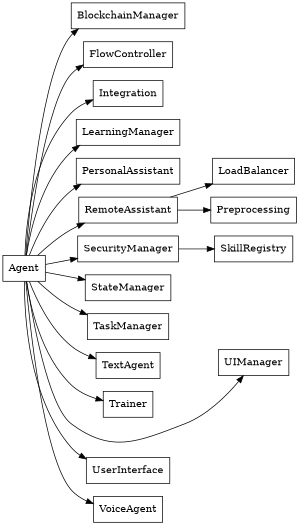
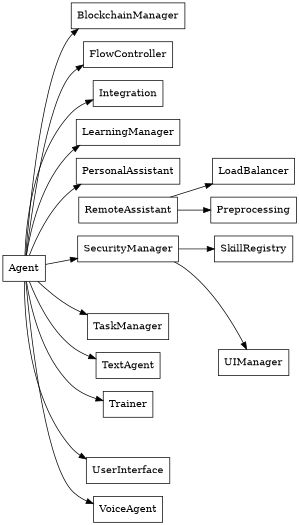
edge "Agent" -> "RemoteAssistant": removed
node "StateManager": removed
edge "Agent" -> "UIManager": now "SecurityManager" -> "UIManager"
